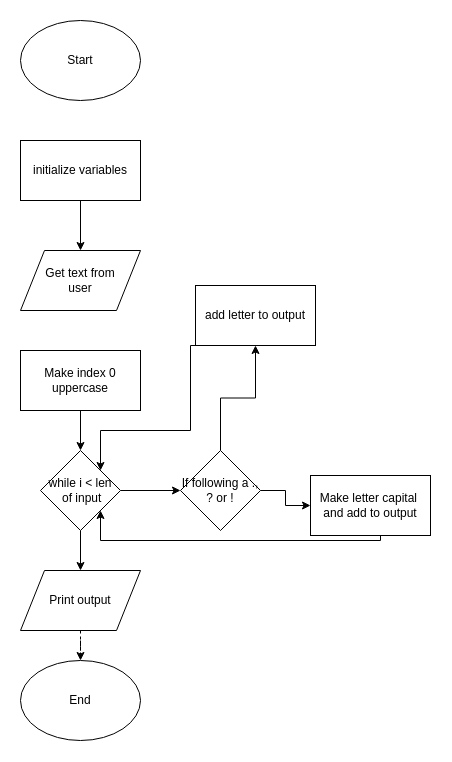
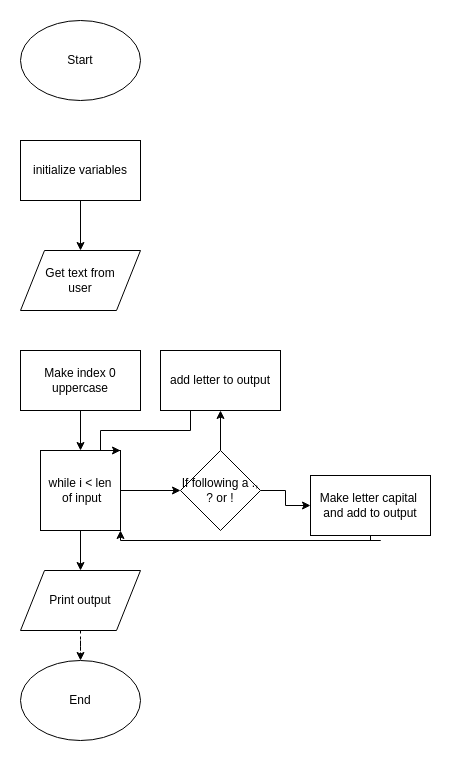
node "add letter to output": moved (256, 316) -> (221, 381)
node "while i < len of input": shape diamond -> rectangle
